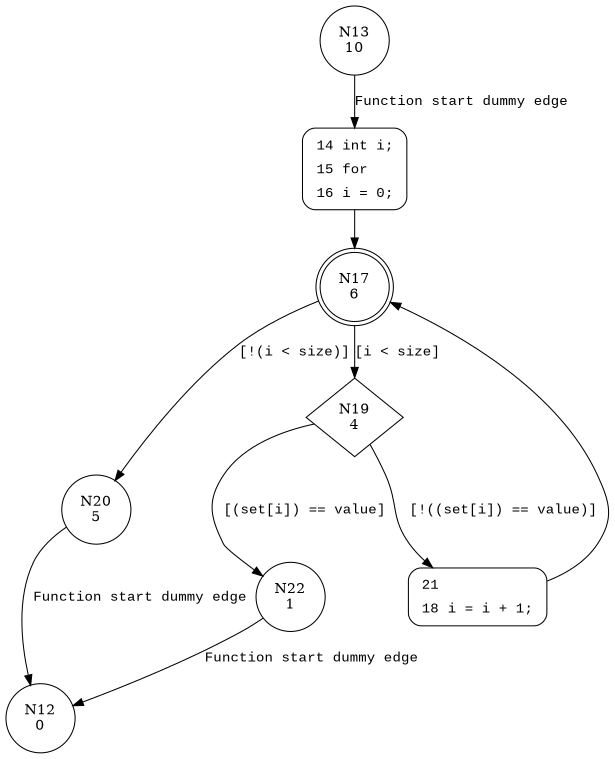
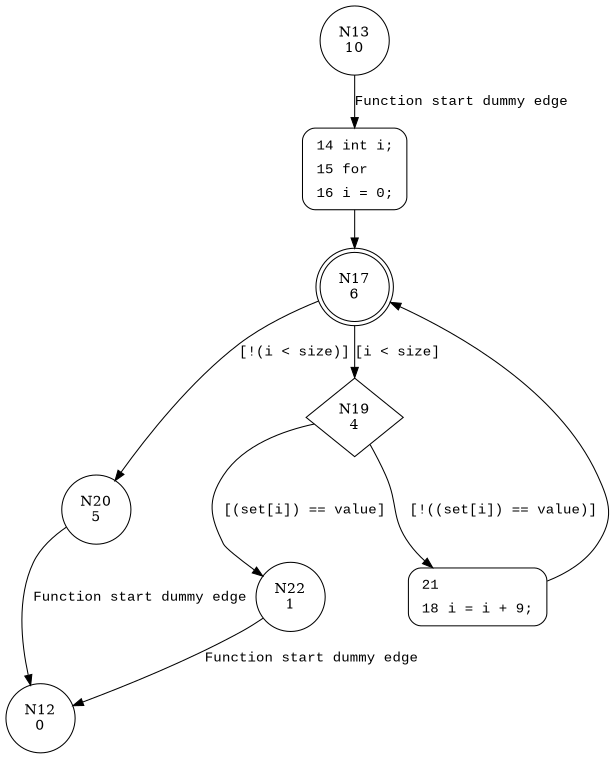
node "21": text "i = i + 1;" -> "i = i + 9;"
